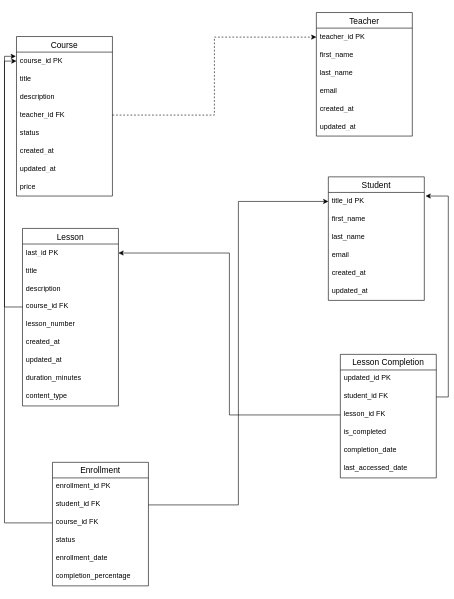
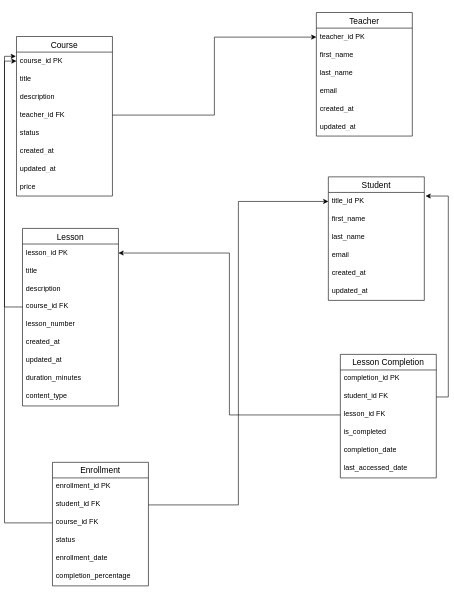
edge "teacher_id FK" -> "teacher_id PK": style dashed -> solid
node "last_id PK": label "last_id PK" -> "lesson_id PK"
node "updated_id PK": label "updated_id PK" -> "completion_id PK"
